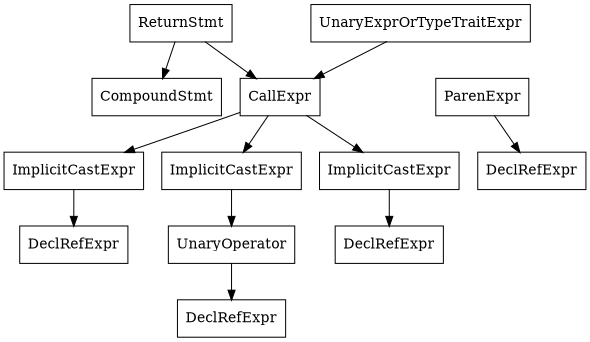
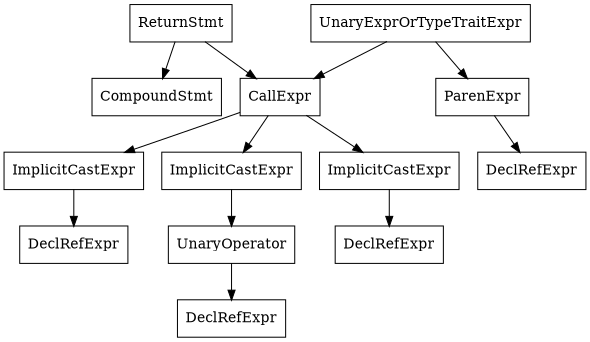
edge "UnaryExprOrTypeTraitExpr" -> "ParenExpr": added
